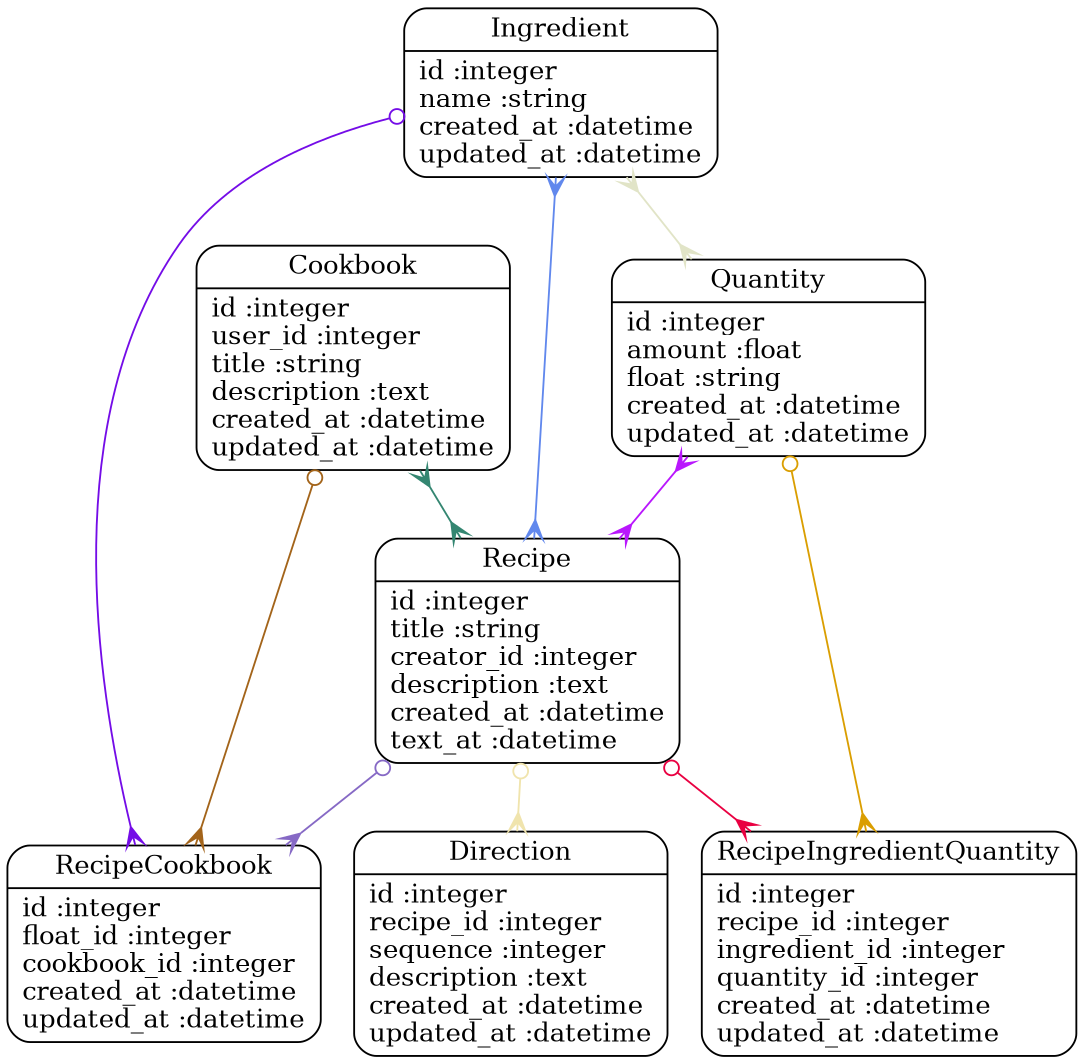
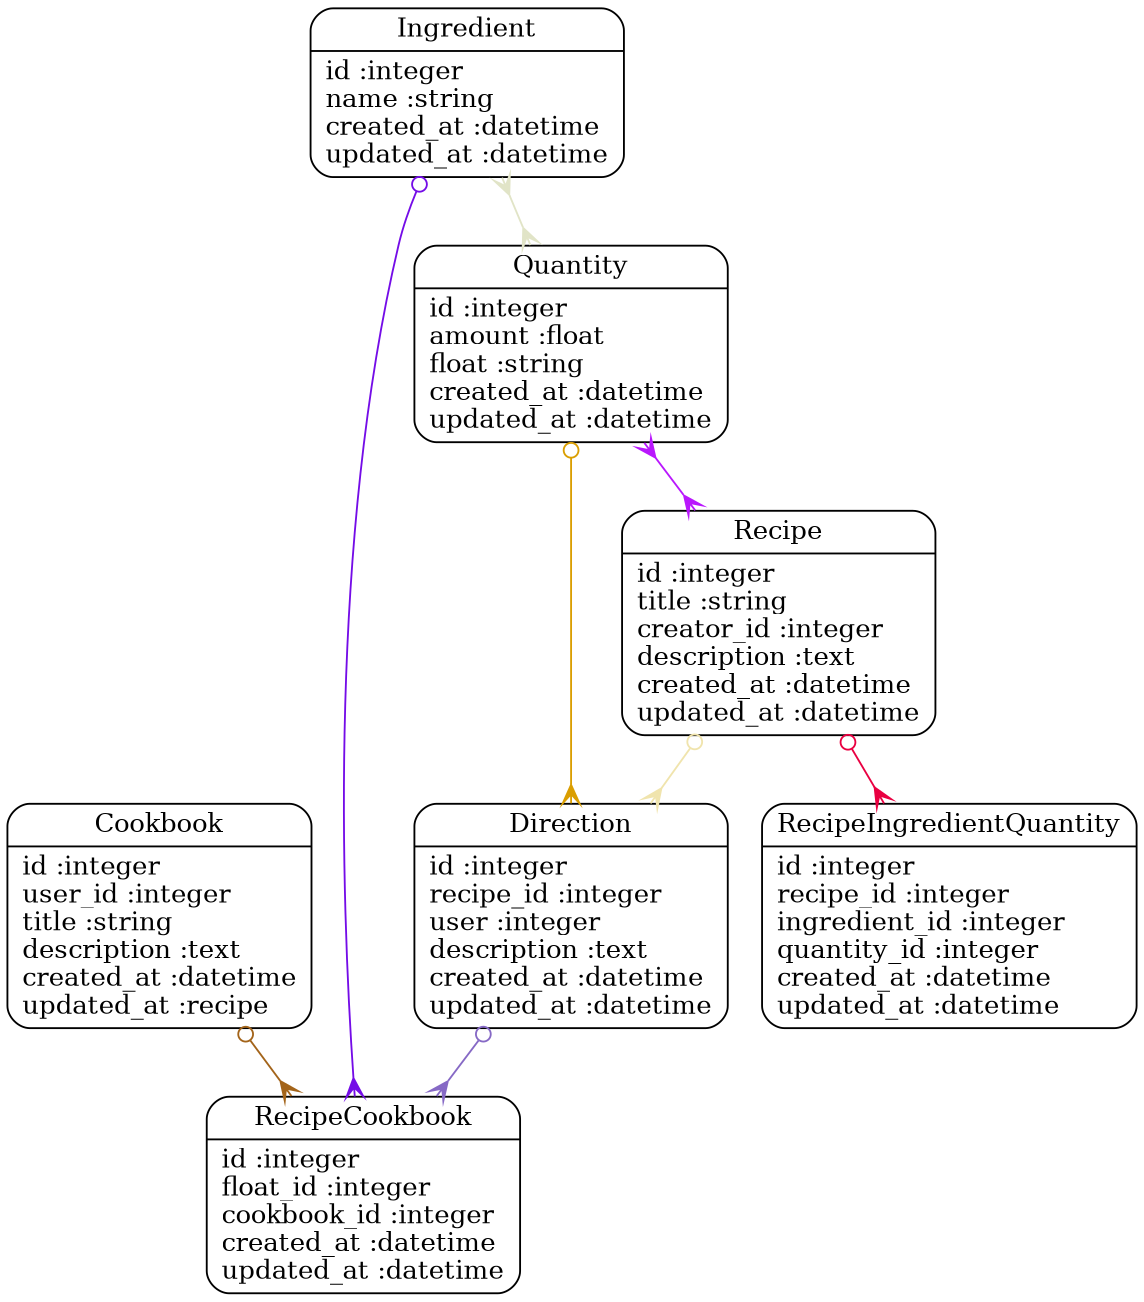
edge "Ingredient" -- "Recipe": removed
node "Cookbook": text "updated_at :datetime" -> "updated_at :recipe"
edge "Cookbook" -- "Recipe": removed
edge "Quantity" -- "RecipeIngredientQuantity": now "Quantity" -- "Direction"
node "Recipe": text "text_at :datetime" -> "updated_at :datetime"
edge "Recipe" -- "RecipeCookbook": now "Direction" -- "RecipeCookbook"
node "Direction": text "sequence :integer" -> "user :integer"
